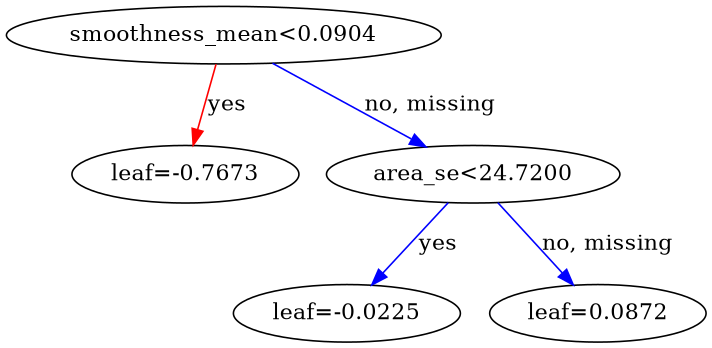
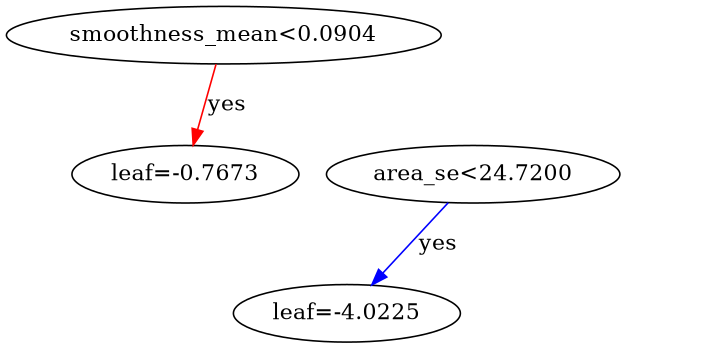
edge "smoothness_mean<0.0904" -> "area_se<24.7200": removed, label "no, missing"
node "leaf=-0.0225": label "leaf=-0.0225" -> "leaf=-4.0225"
node "leaf=0.0872": removed
